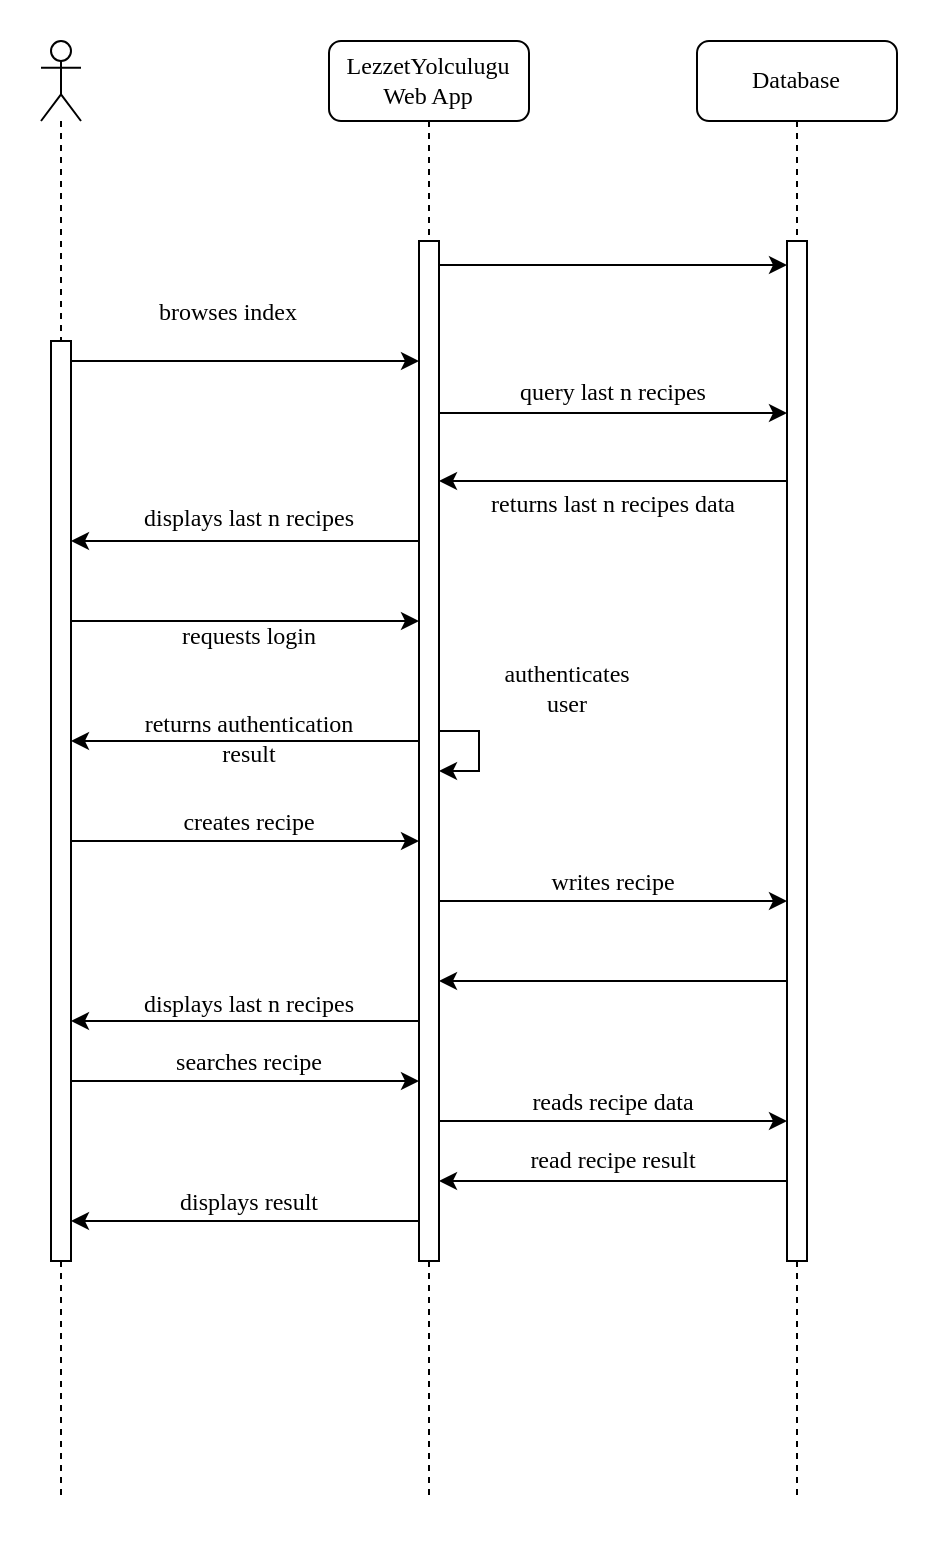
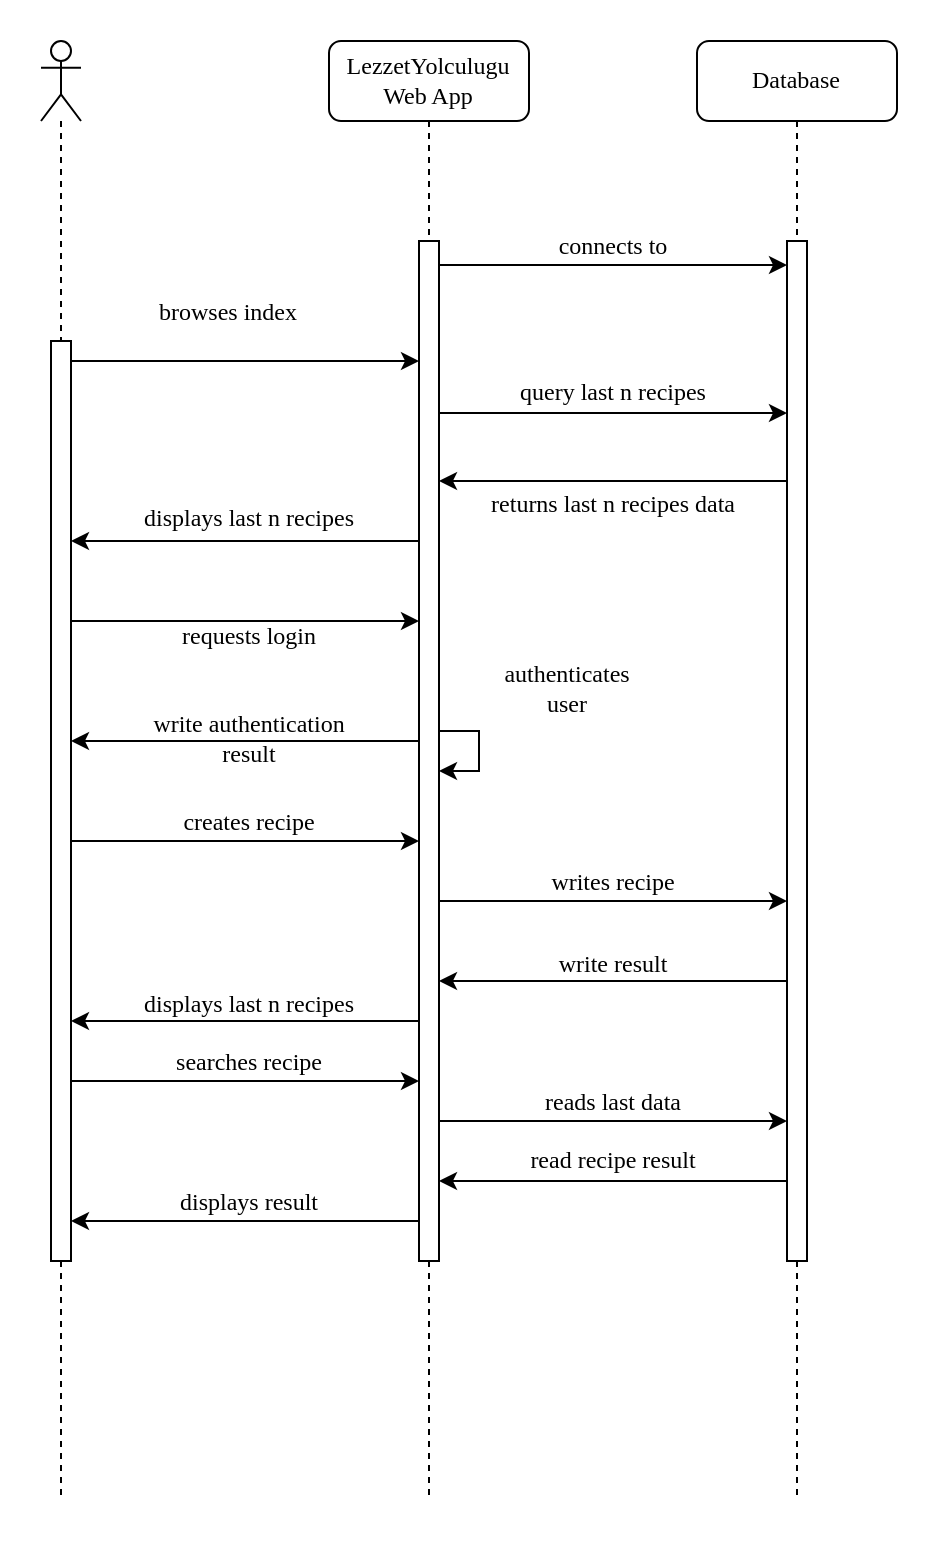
node "connects to": added
node "returns authentication result": label "returns authentication result" -> "write authentication result"
node "write result": added
node "reads recipe data": label "reads recipe data" -> "reads last data"
